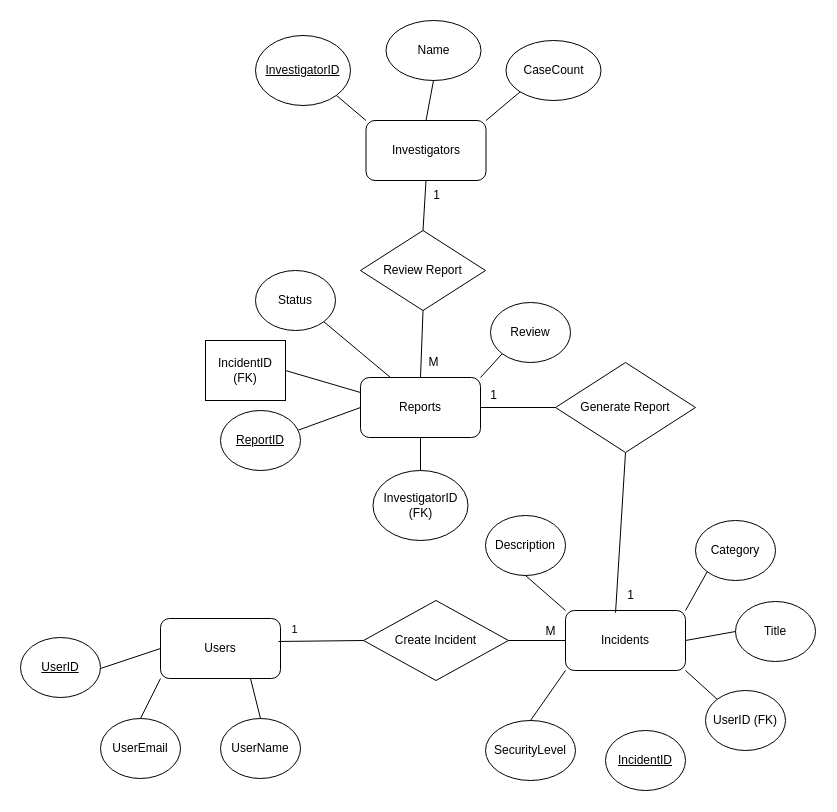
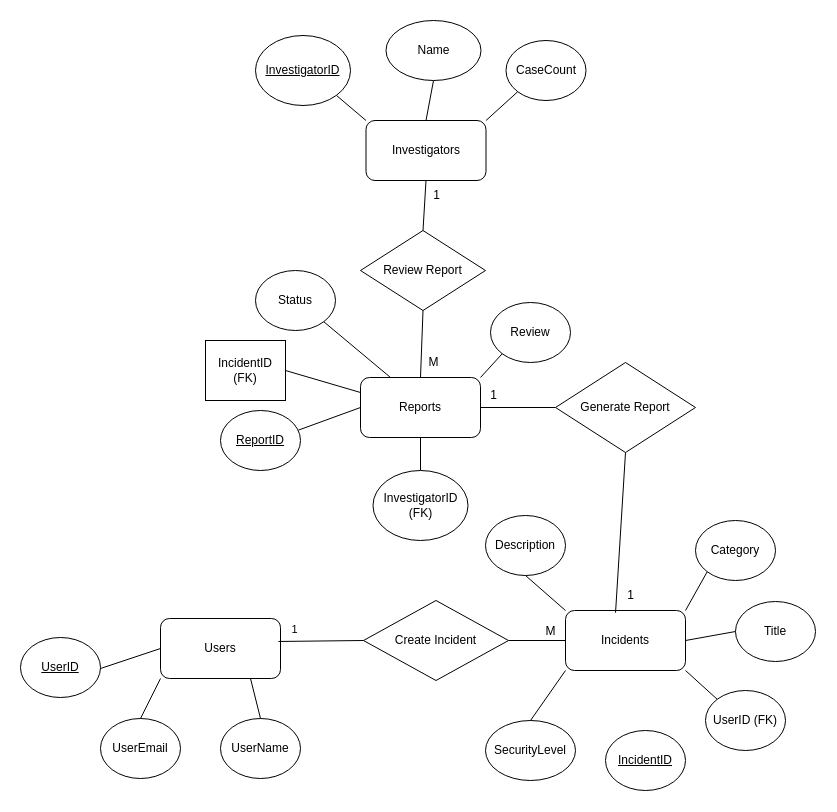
node "CaseCount": size 95x60 -> 80x60
